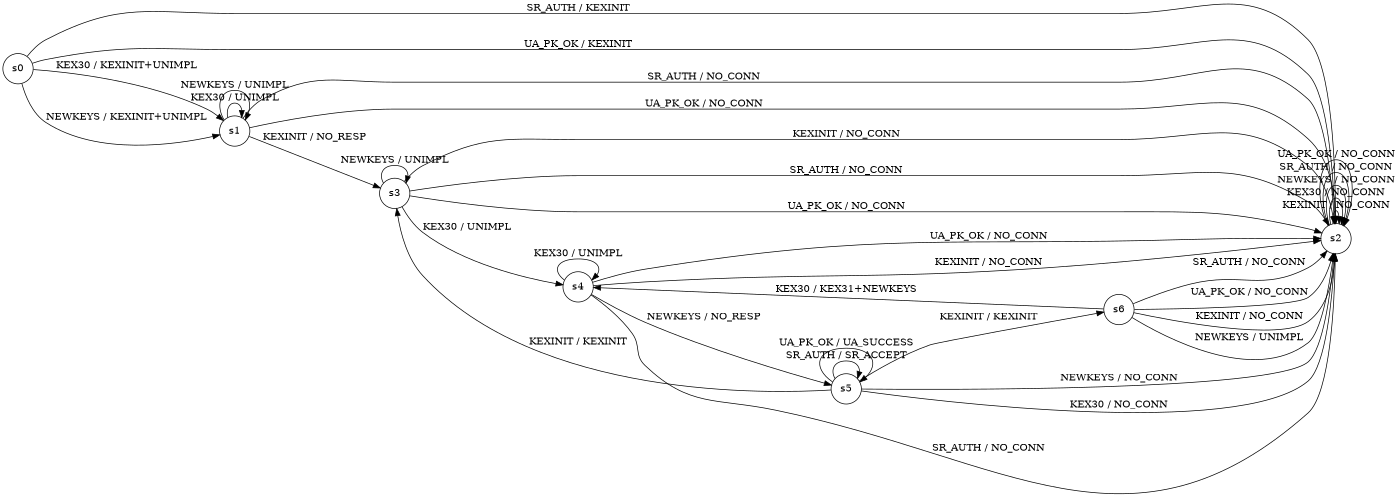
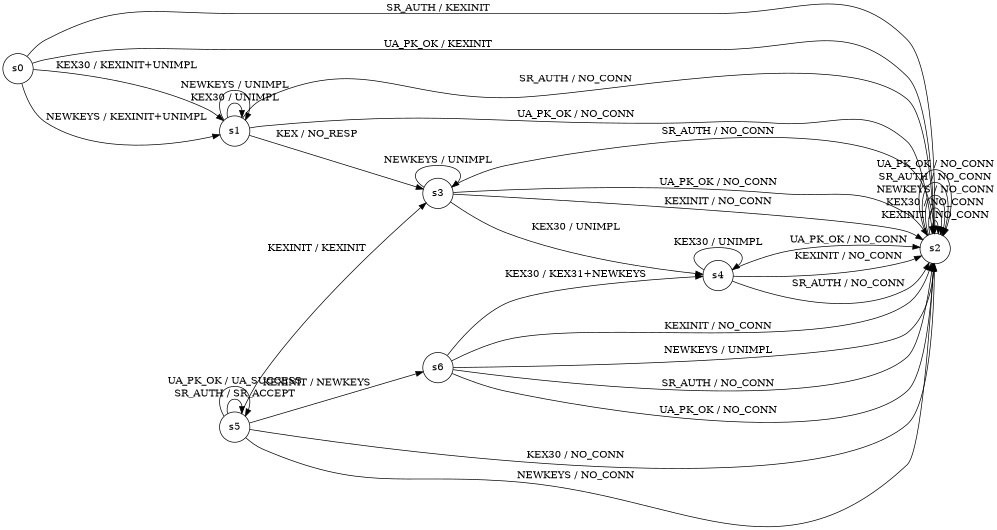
edge "s1" -> "s3": label "KEXINIT / NO_RESP" -> "KEX / NO_RESP"
edge "s5" -> "s6": label "KEXINIT / KEXINIT" -> "KEXINIT / NEWKEYS"
edge "s4" -> "s5": removed, label "NEWKEYS / NO_RESP"
